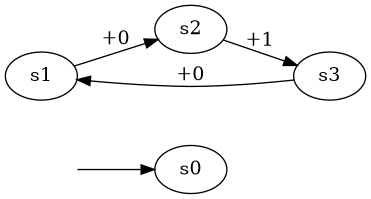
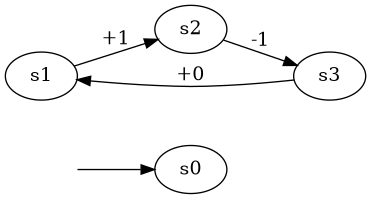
edge "s1" -> "s2": label "+0" -> "+1"
edge "s2" -> "s3": label "+1" -> "-1"
